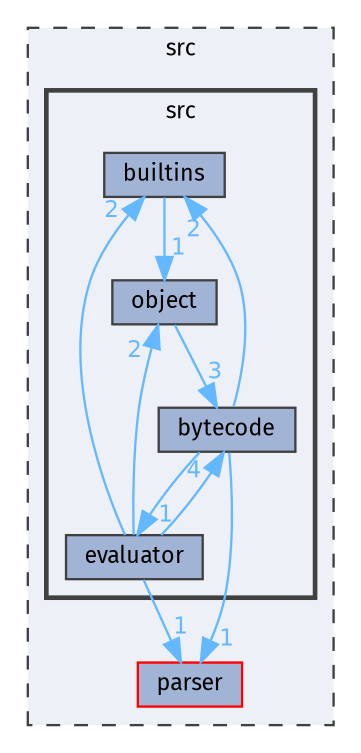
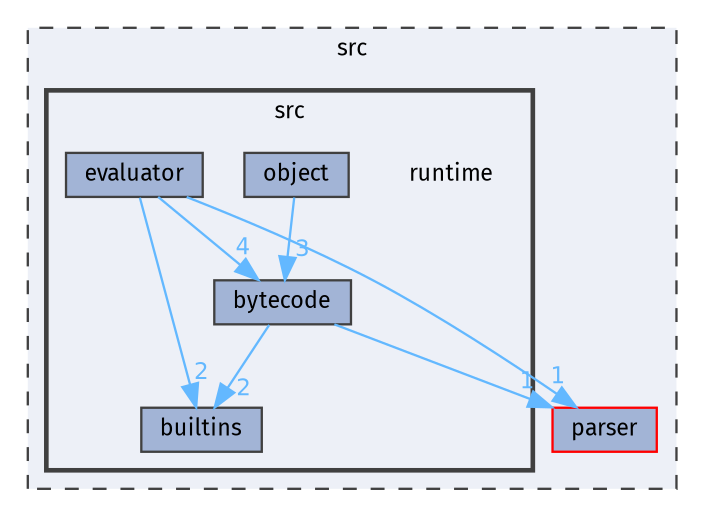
node "runtime": added
edge "builtins" -> "object": removed
edge "evaluator" -> "object": removed
edge "bytecode" -> "evaluator": removed
